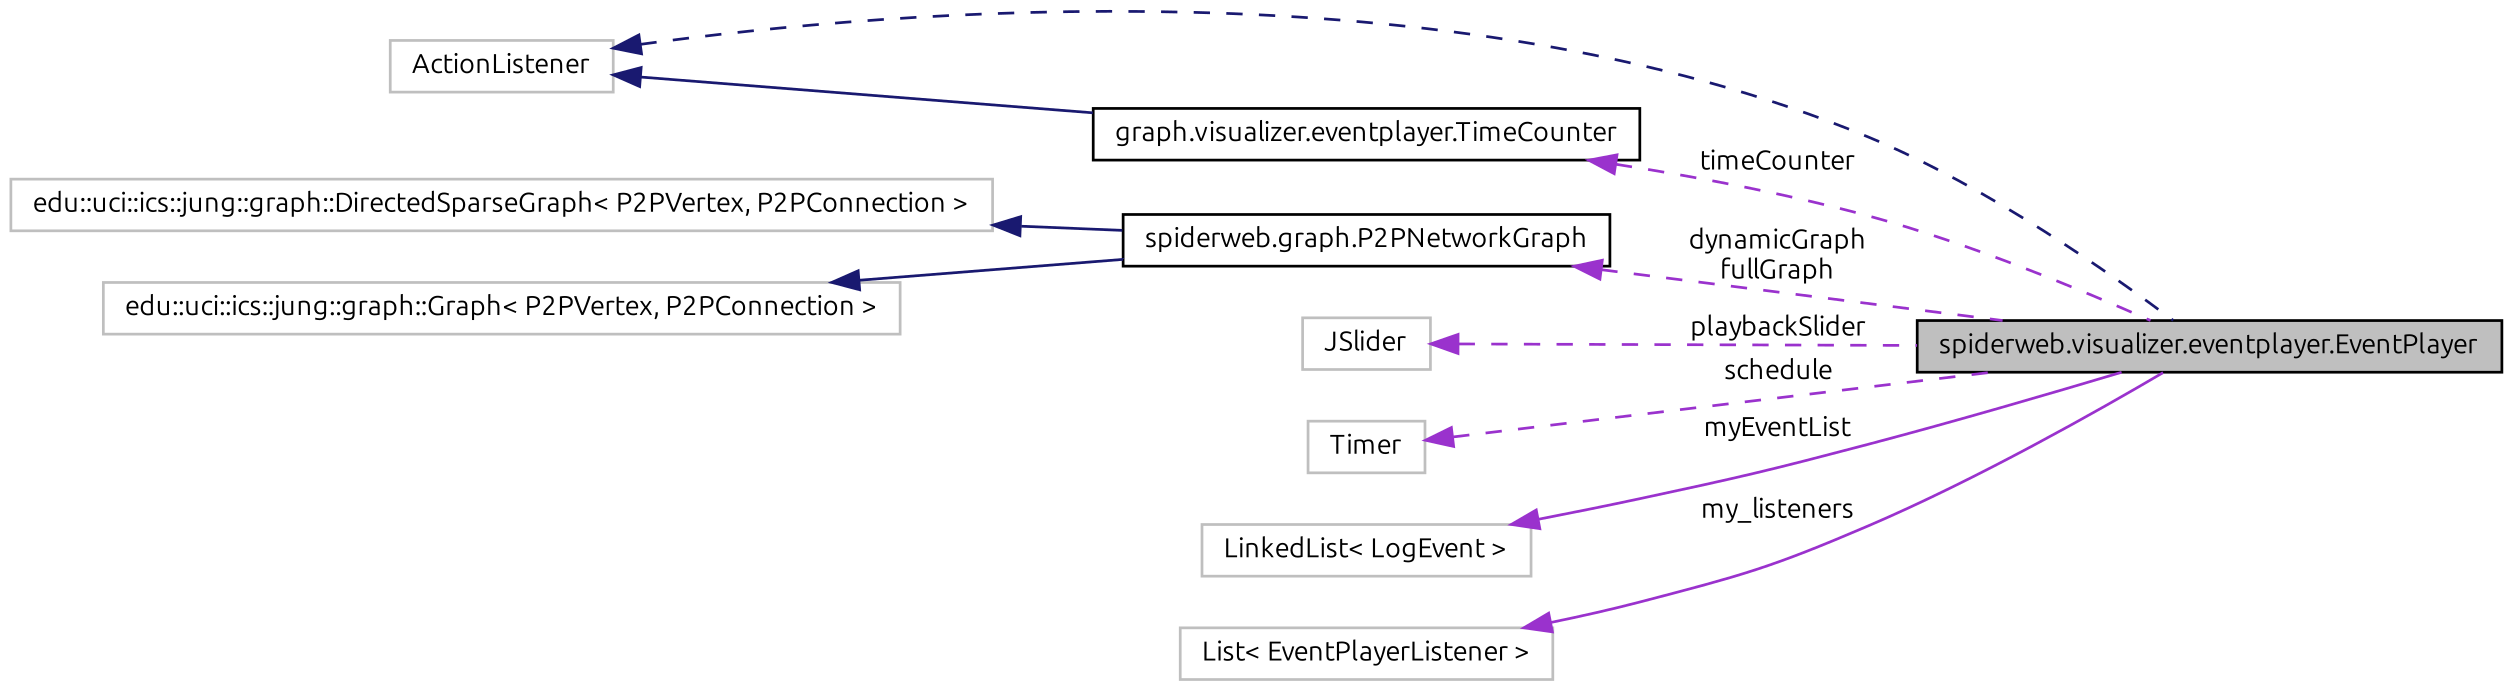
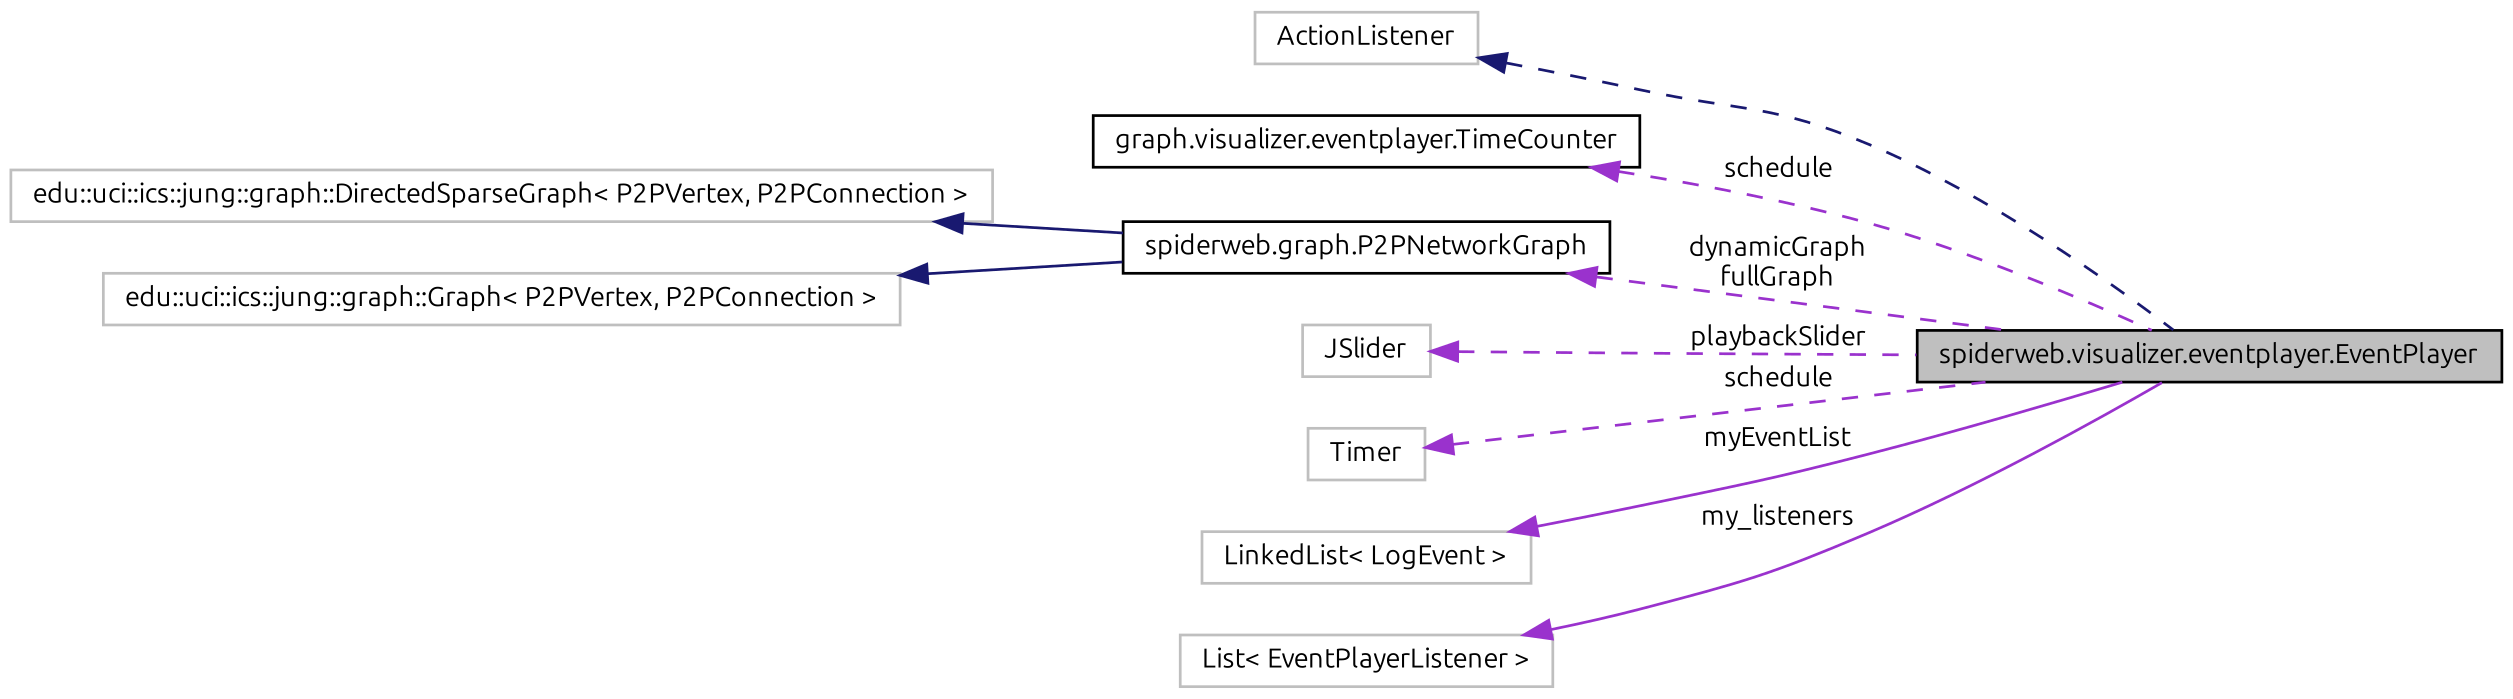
edge "graph.visualizer.eventplayer.TimeCounter" -> "ActionListener": removed
edge "spiderweb.visualizer.eventplayer.EventPlayer" -> "graph.visualizer.eventplayer.TimeCounter": label "timeCounter" -> "schedule"
